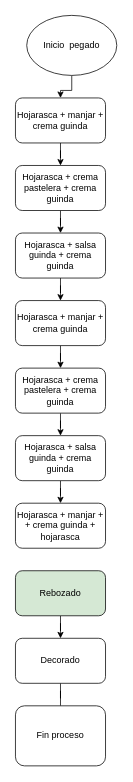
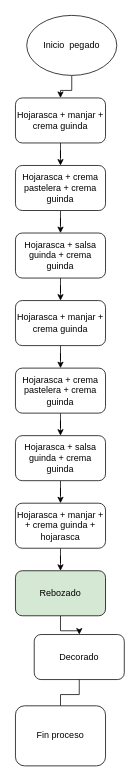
edge "Hojarasca + manjar + + crema guinda + hojarasca" -> "Rebozado": added
node "Decorado": moved (60, 660) -> (79, 657)
